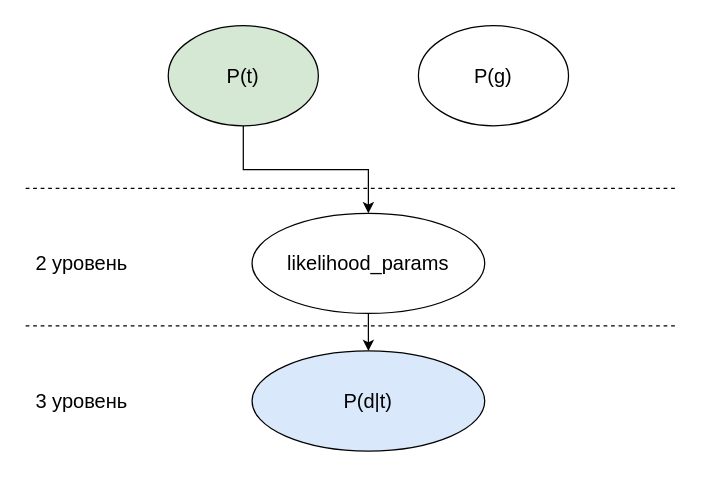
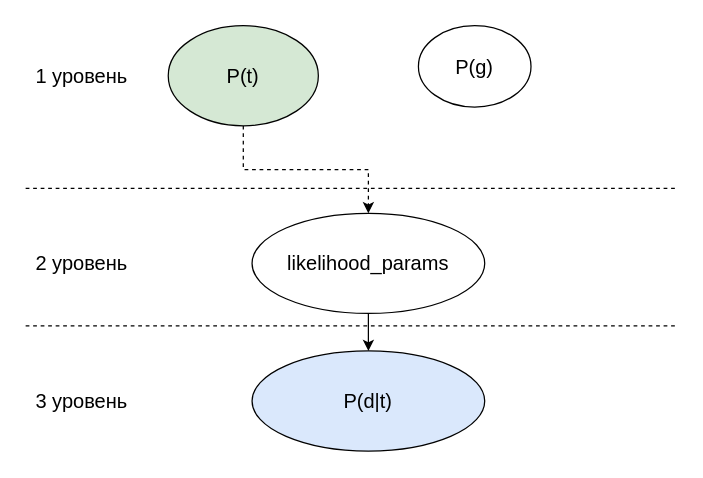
node "1 уровень": added
node "P(g)": size 150x100 -> 113x81
edge "P(t)" -> "likelihood_params": style solid -> dashed
